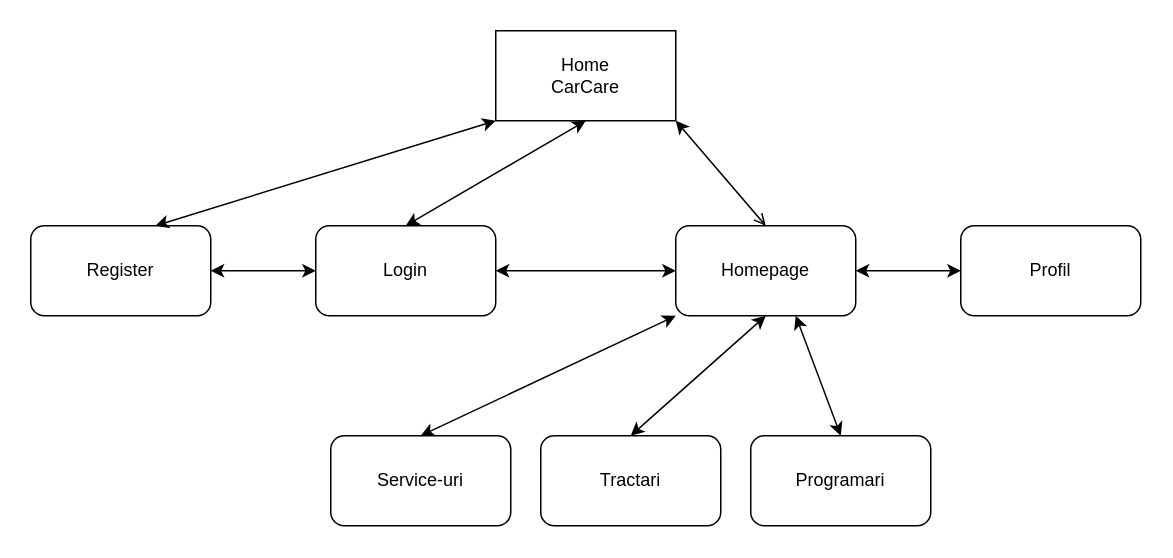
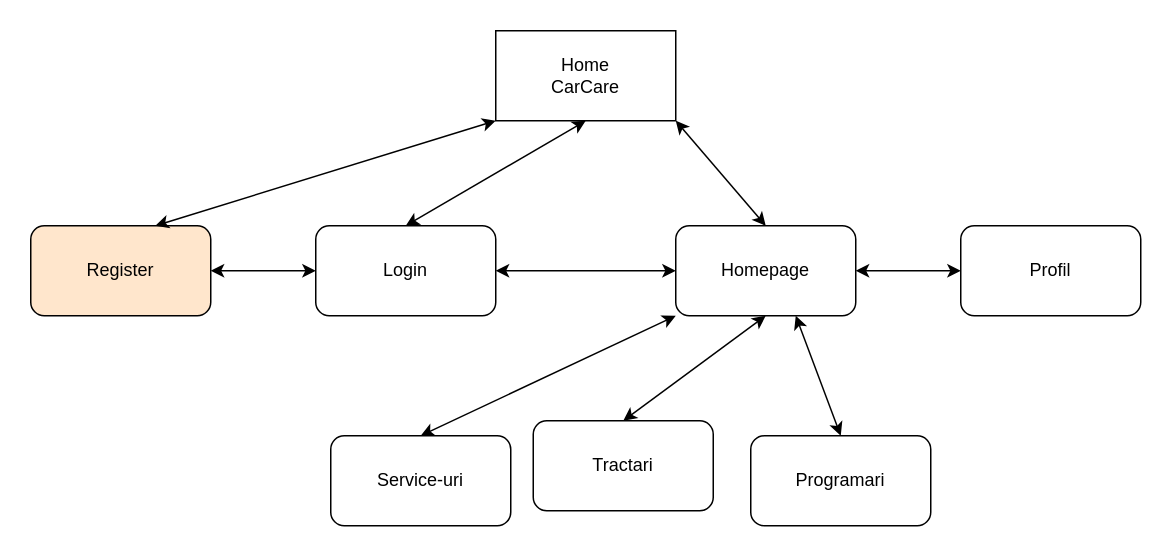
edge "Home CarCare" -- "Homepage": arrowhead open -> classic
node "Register": fillcolor #ffffff -> #ffe6cc
node "Tractari": moved (631, 481) -> (623, 466)
